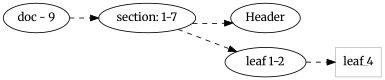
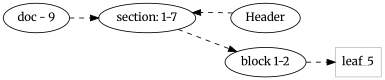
edge "section: 1-7" -> "Header": reversed
node "leaf 1-2": label "leaf 1-2" -> "block 1-2"
node "leaf_4": label "leaf_4" -> "leaf_5"
